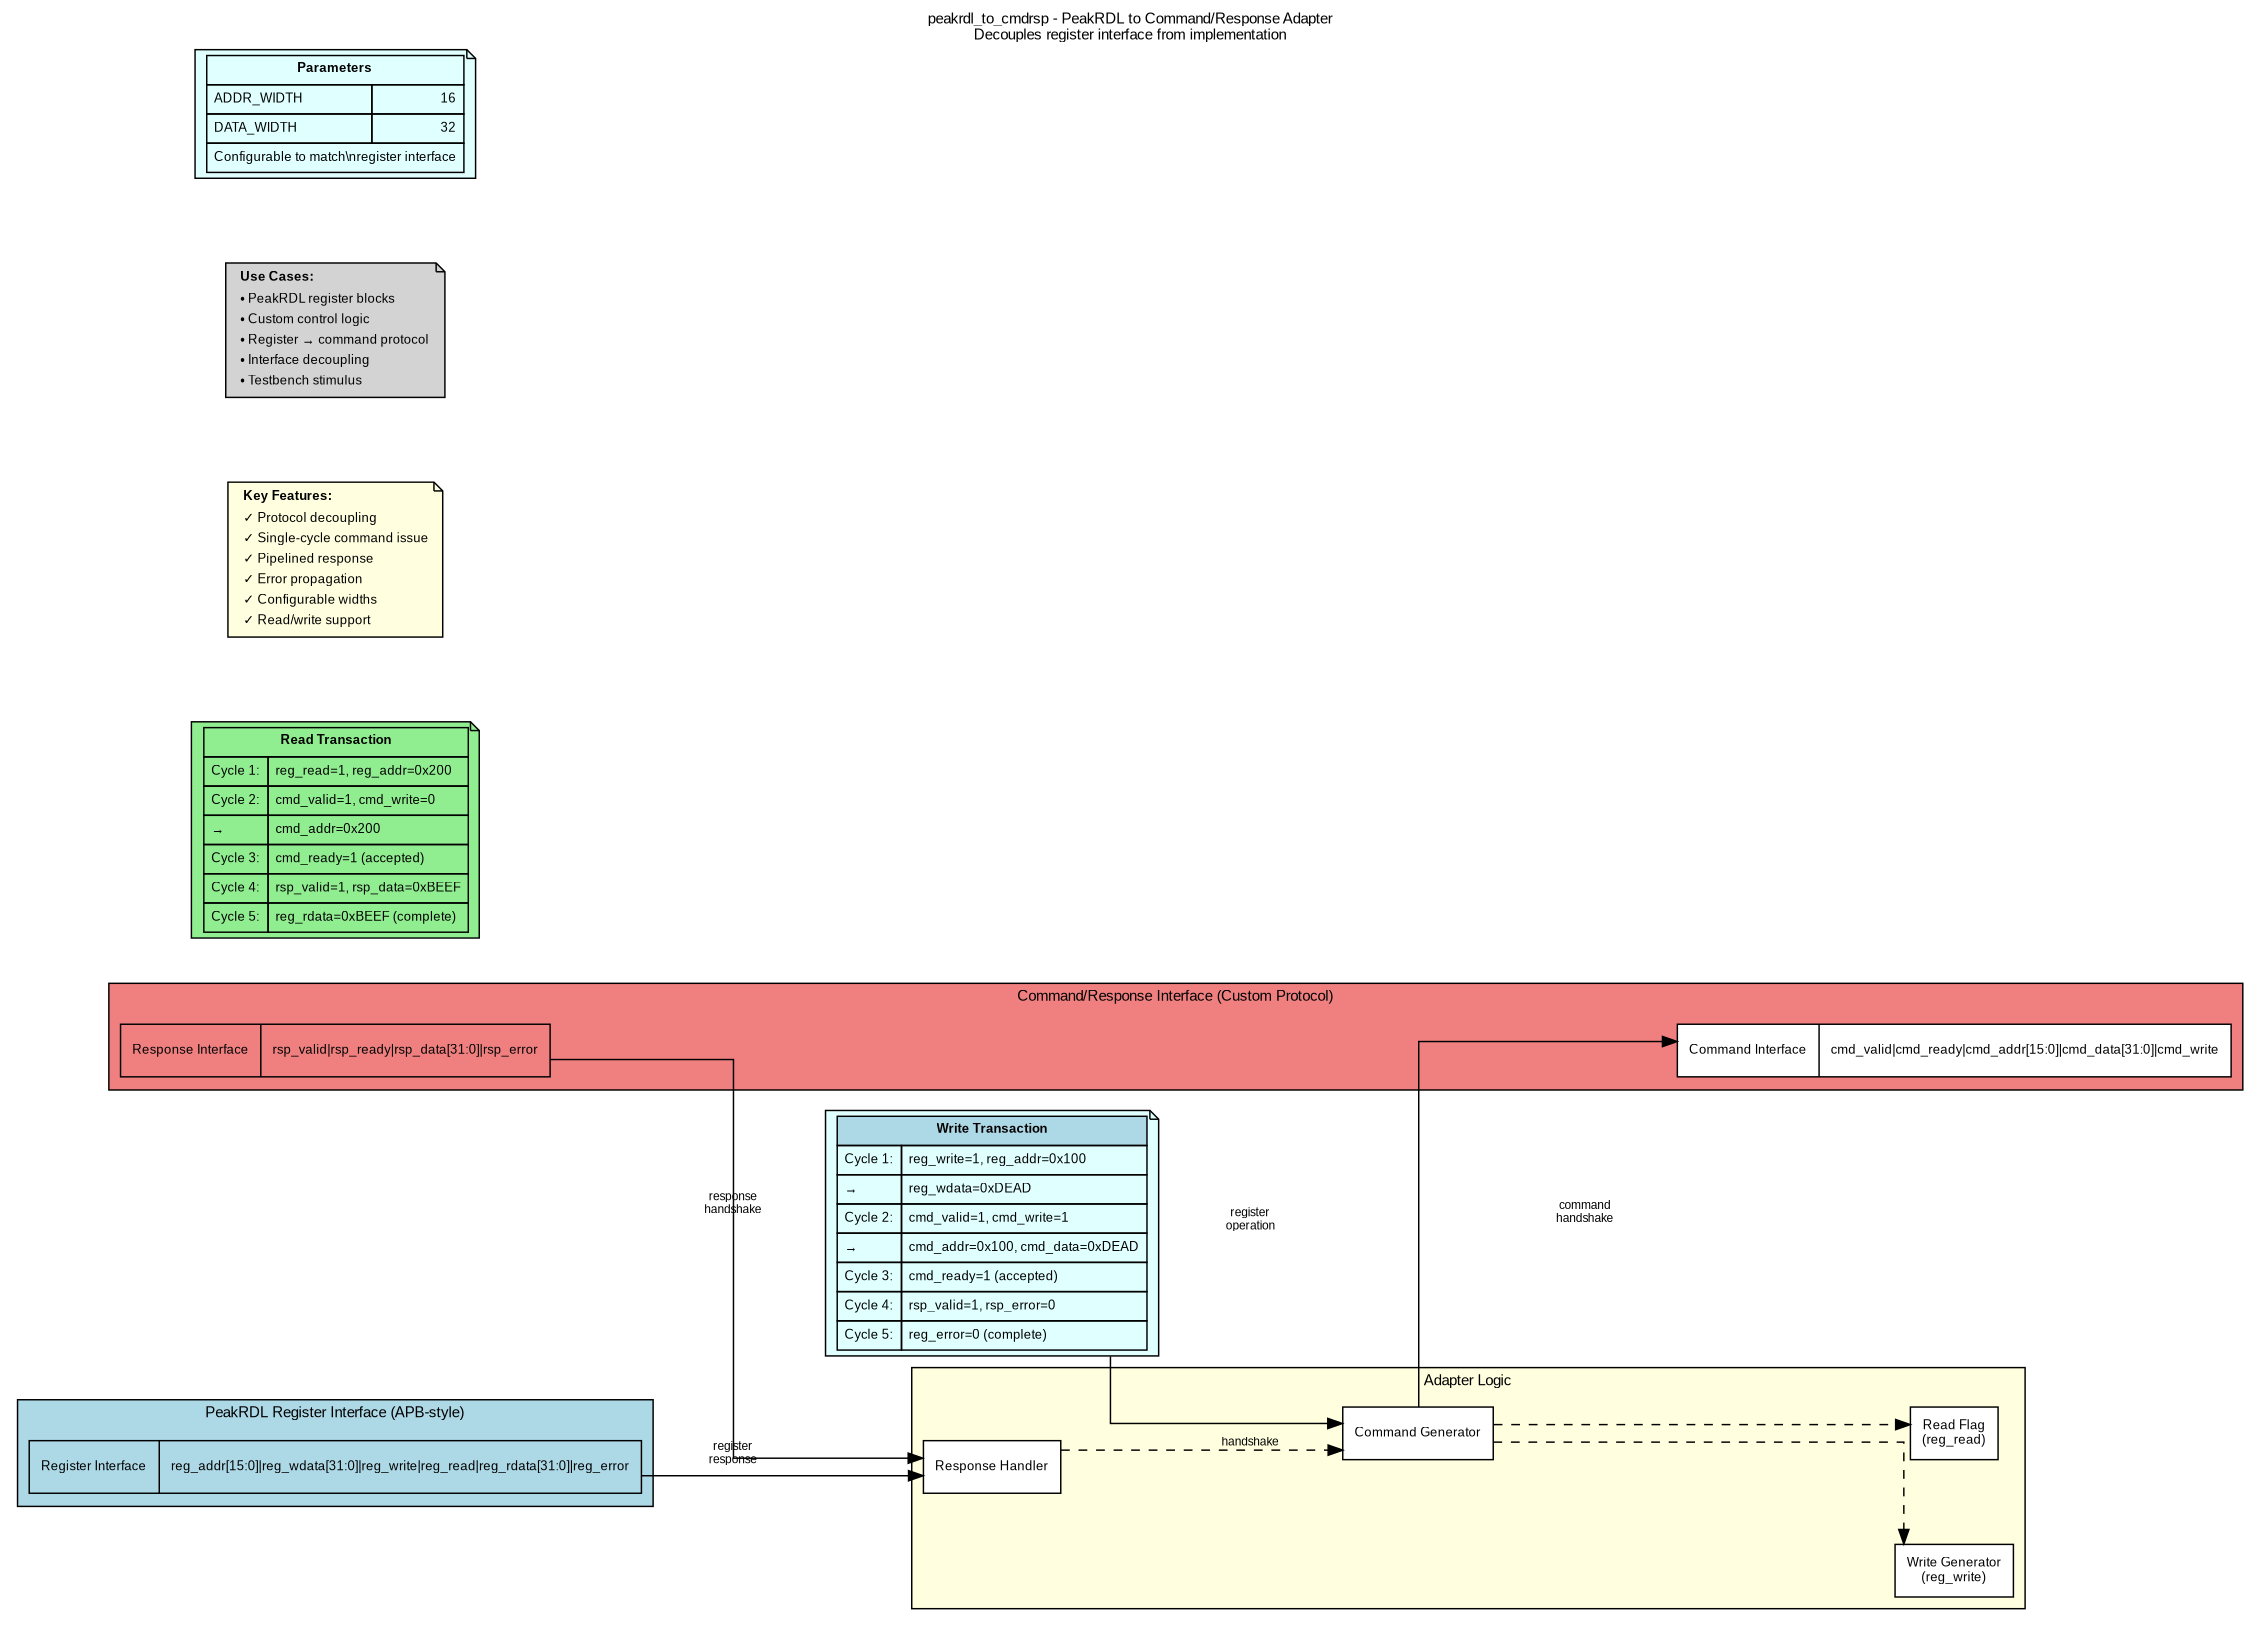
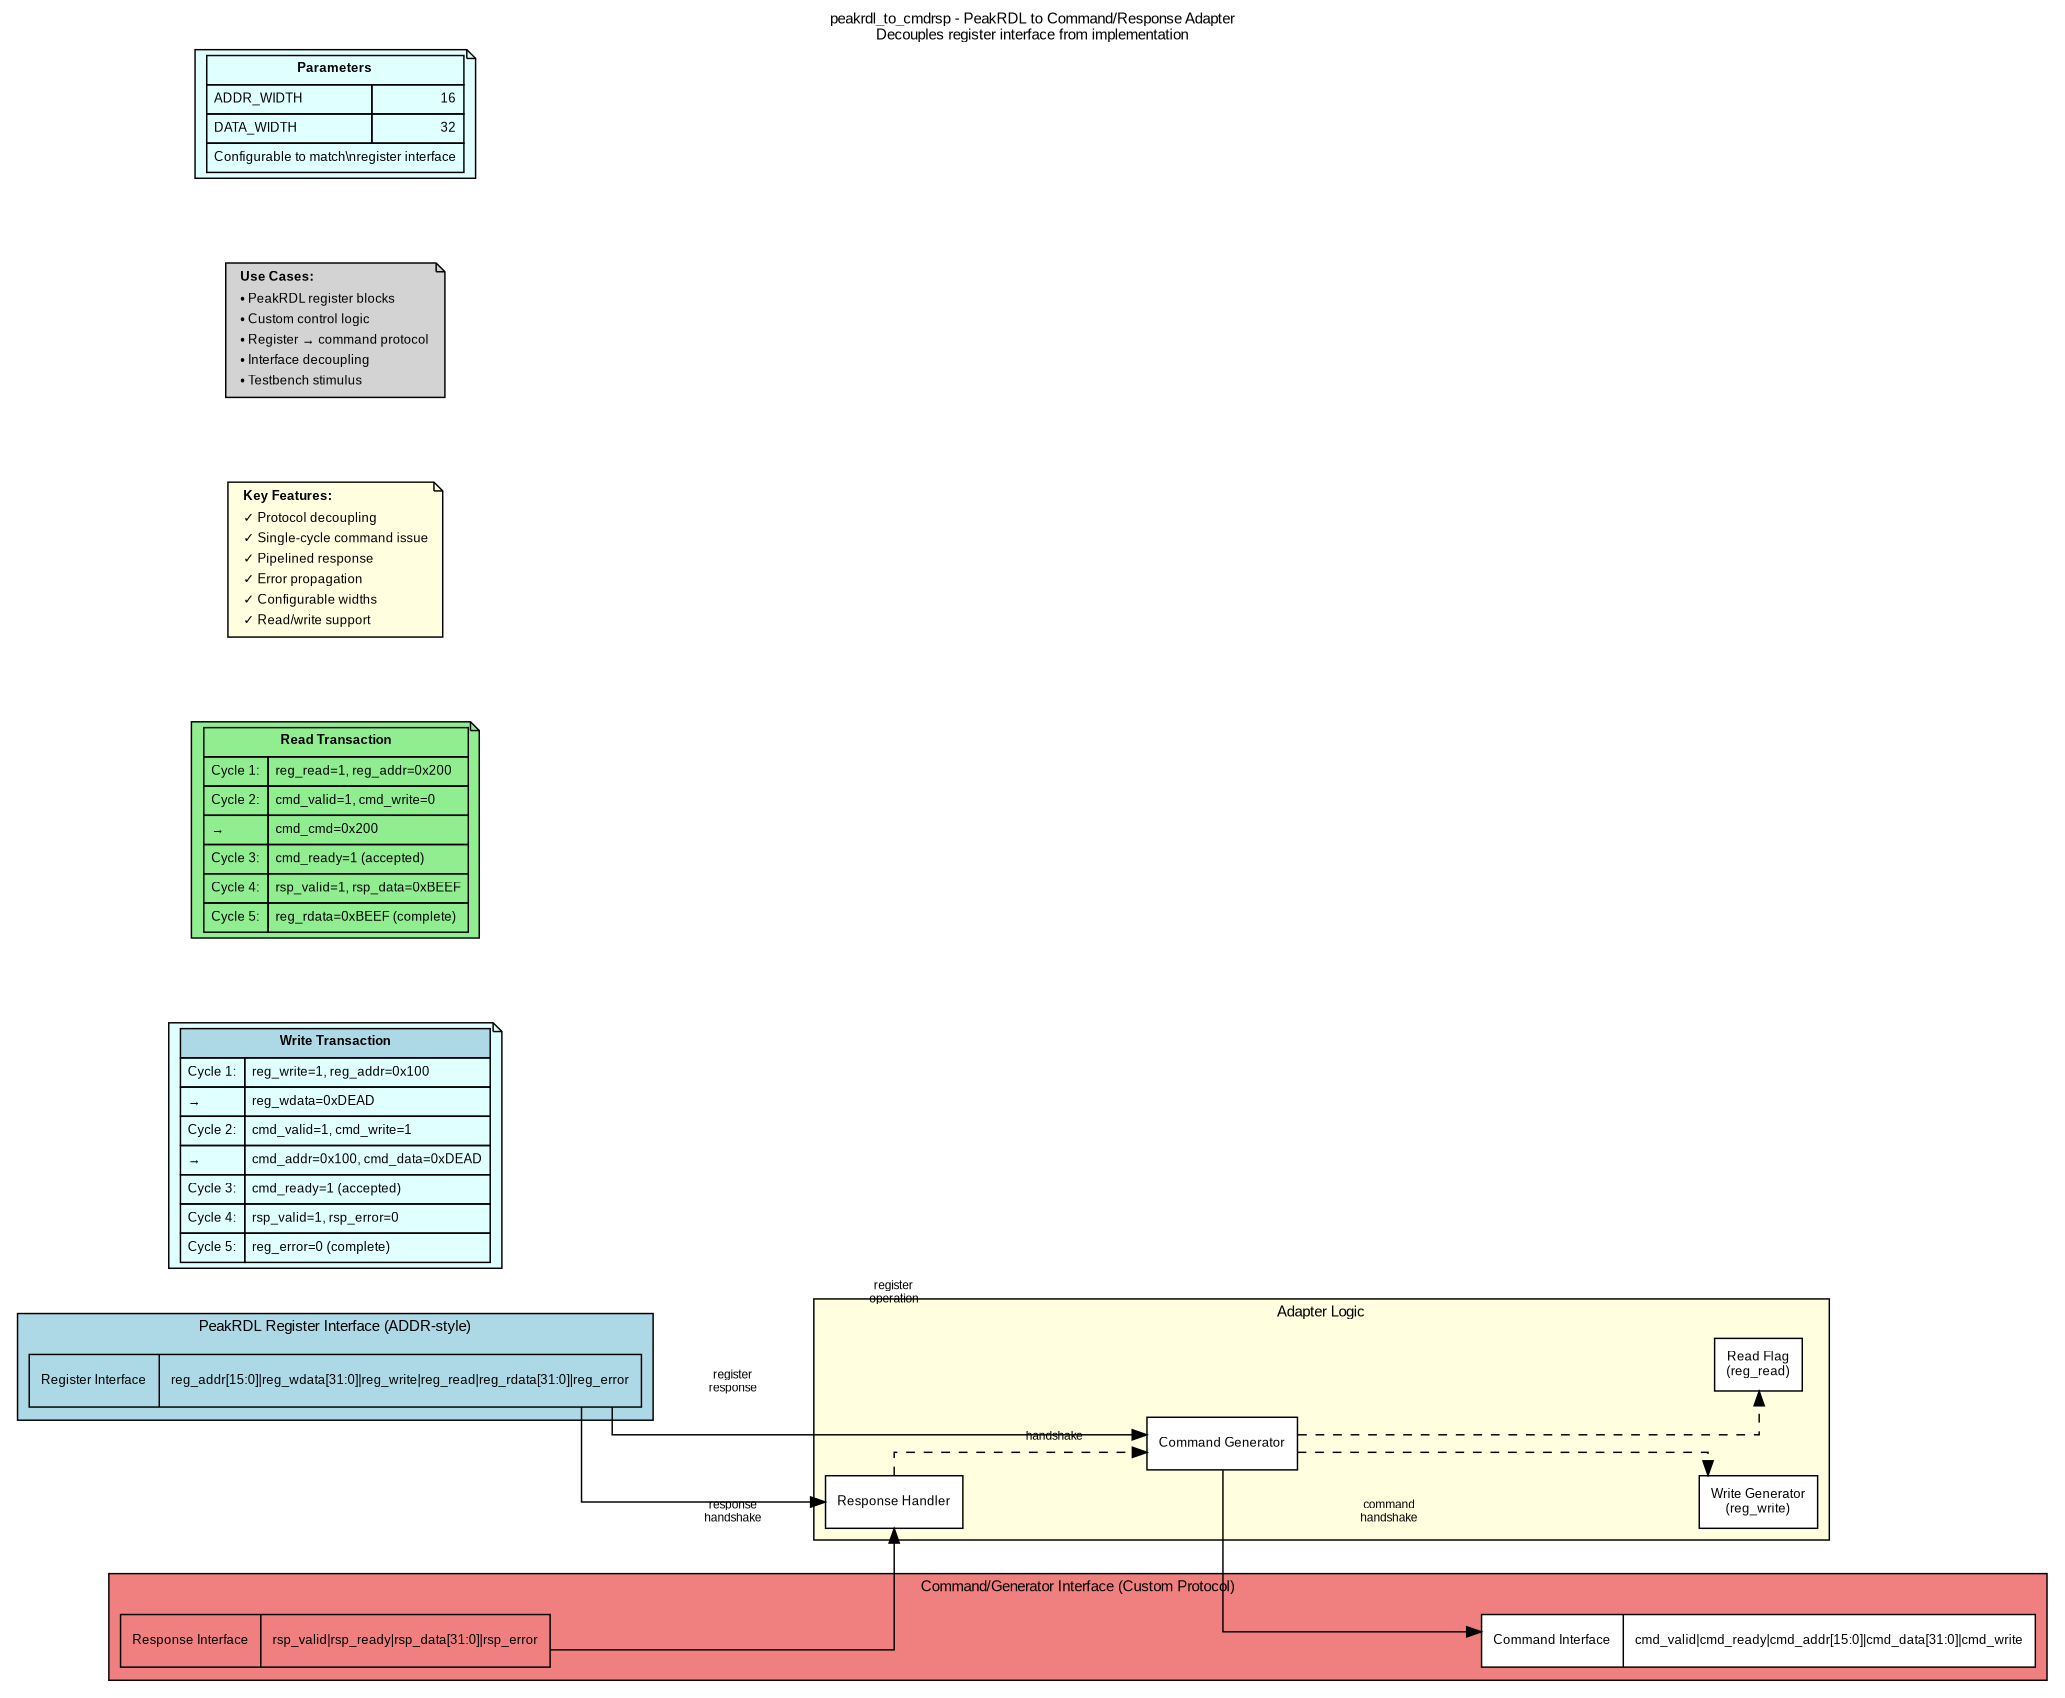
node "Read Transaction": text "cmd_addr=0x200" -> "cmd_cmd=0x200"
cluster "Command/Response Interface (Custom Protocol)": label "Command/Response Interface (Custom Protocol)" -> "Command/Generator Interface (Custom Protocol)"
cluster "PeakRDL Register Interface (APB-style)": label "PeakRDL Register Interface (APB-style)" -> "PeakRDL Register Interface (ADDR-style)"
edge "Write Transaction" -> "Command Generator": now "Register Interface" -> "Command Generator"
